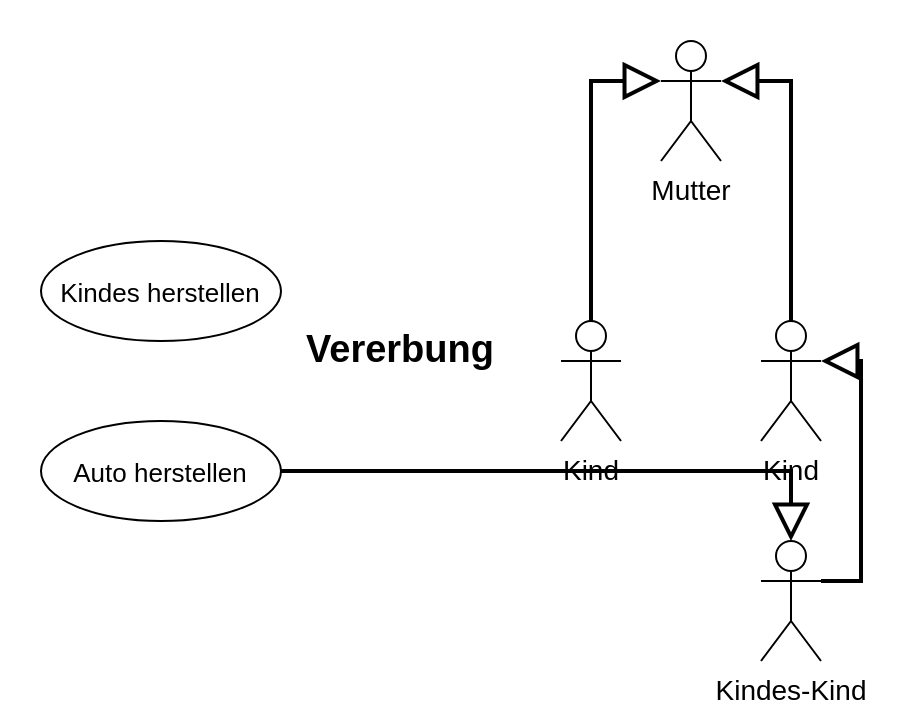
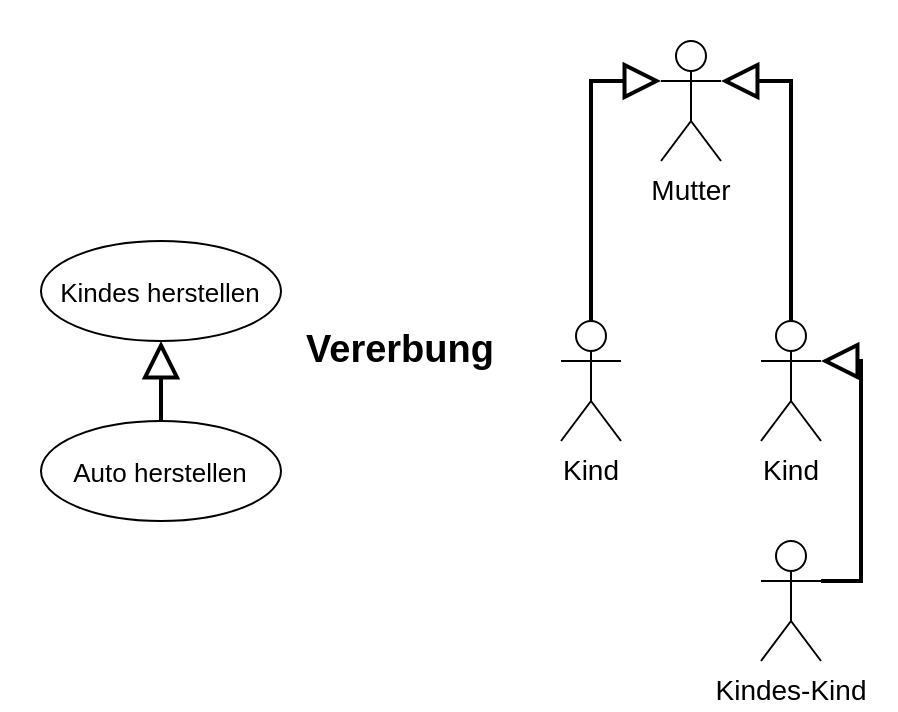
edge "Auto herstellen" -> "Kindes-Kind": now "Auto herstellen" -> "Kindes herstellen"
